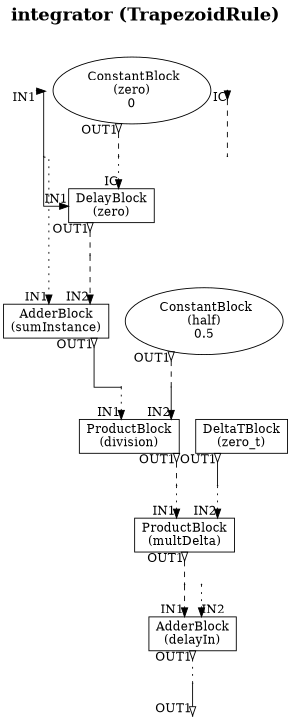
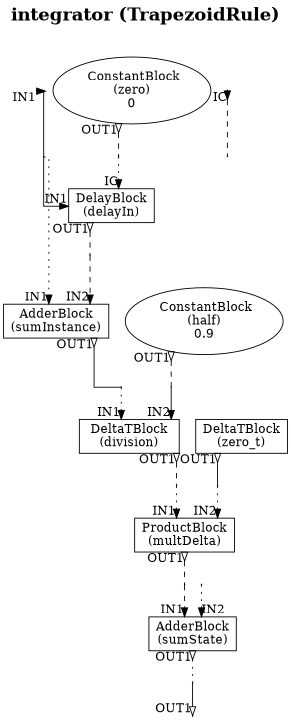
node "DelayBlock (zero)": label "DelayBlock (zero)" -> "DelayBlock (delayIn)"
node "ConstantBlock (half) 0.5": label "ConstantBlock (half) 0.5" -> "ConstantBlock (half) 0.9"
node "ProductBlock (division)": label "ProductBlock (division)" -> "DeltaTBlock (division)"
node "AdderBlock (delayIn)": label "AdderBlock (delayIn)" -> "AdderBlock (sumState)"
